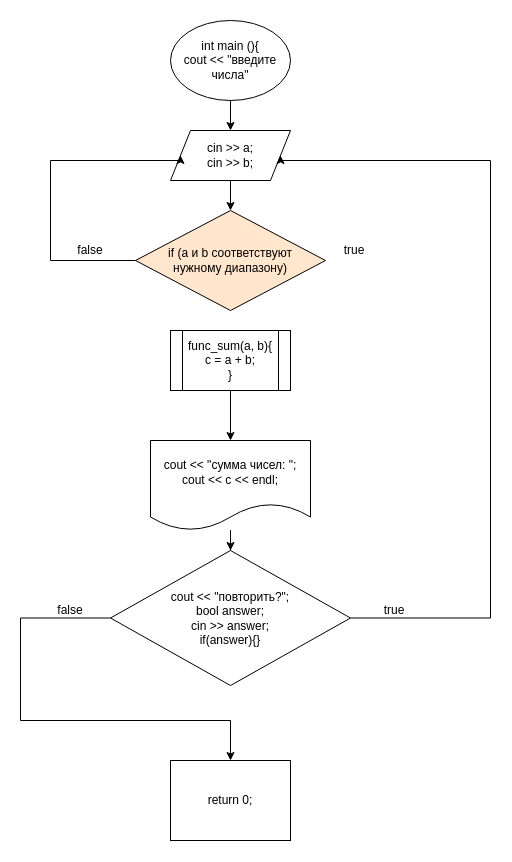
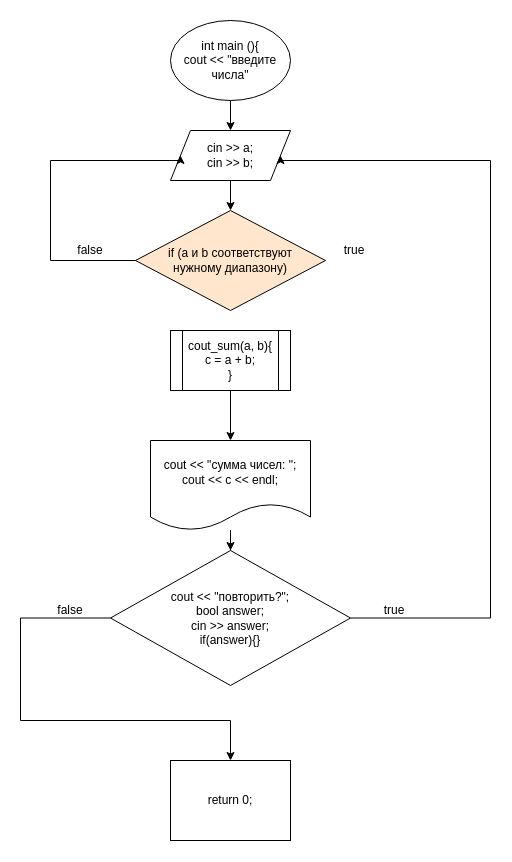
node "func_sum(a, b){ c = a + b; }": label "func_sum(a, b){ c = a + b; }" -> "cout_sum(a, b){ c = a + b; }"
